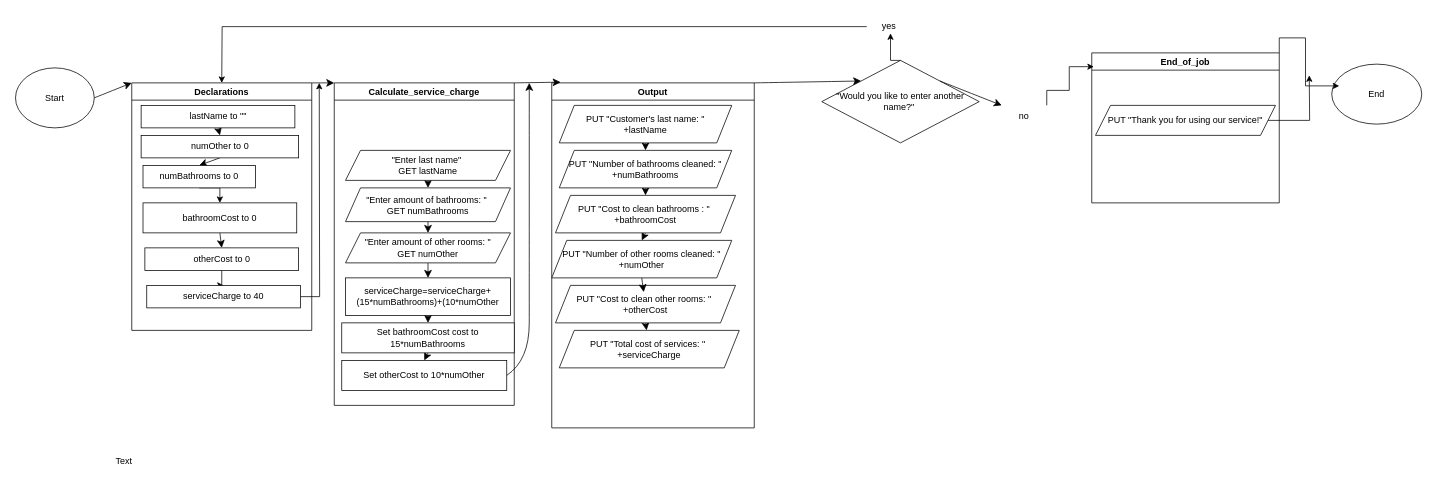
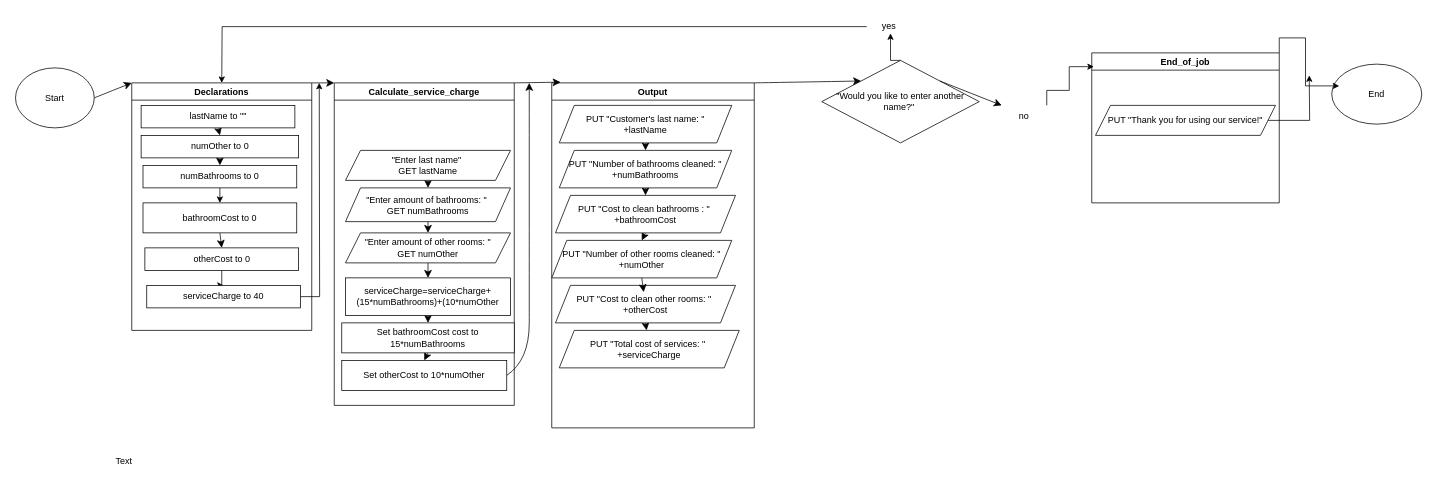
node "numBathrooms to 0": size 113x23 -> 154x23
